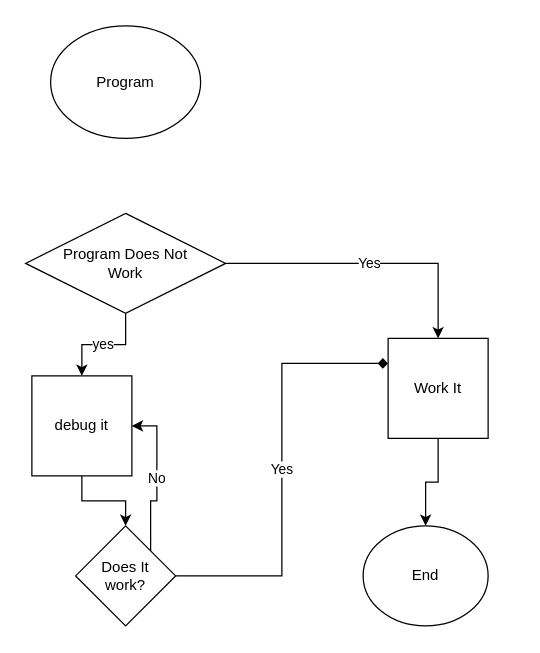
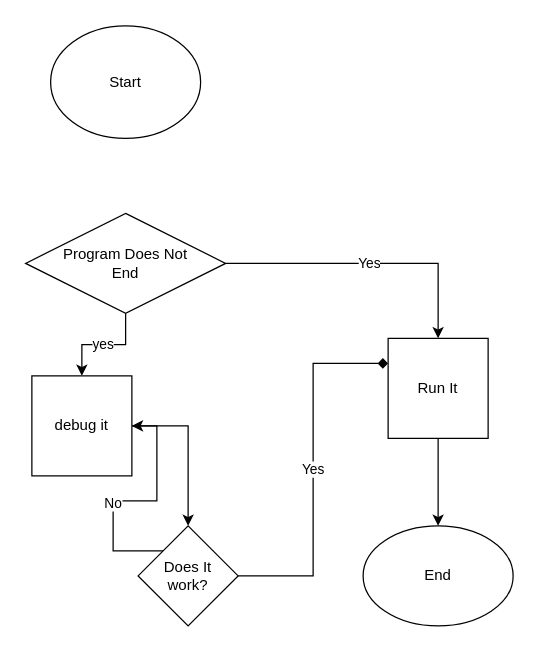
node "Program": label "Program" -> "Start"
node "Program Does Not Work": label "Program Does Not Work" -> "Program Does Not End"
node "Work It": label "Work It" -> "Run It"
node "Does It work?": moved (126, 576) -> (188, 576)
node "End": size 125x100 -> 150x100
